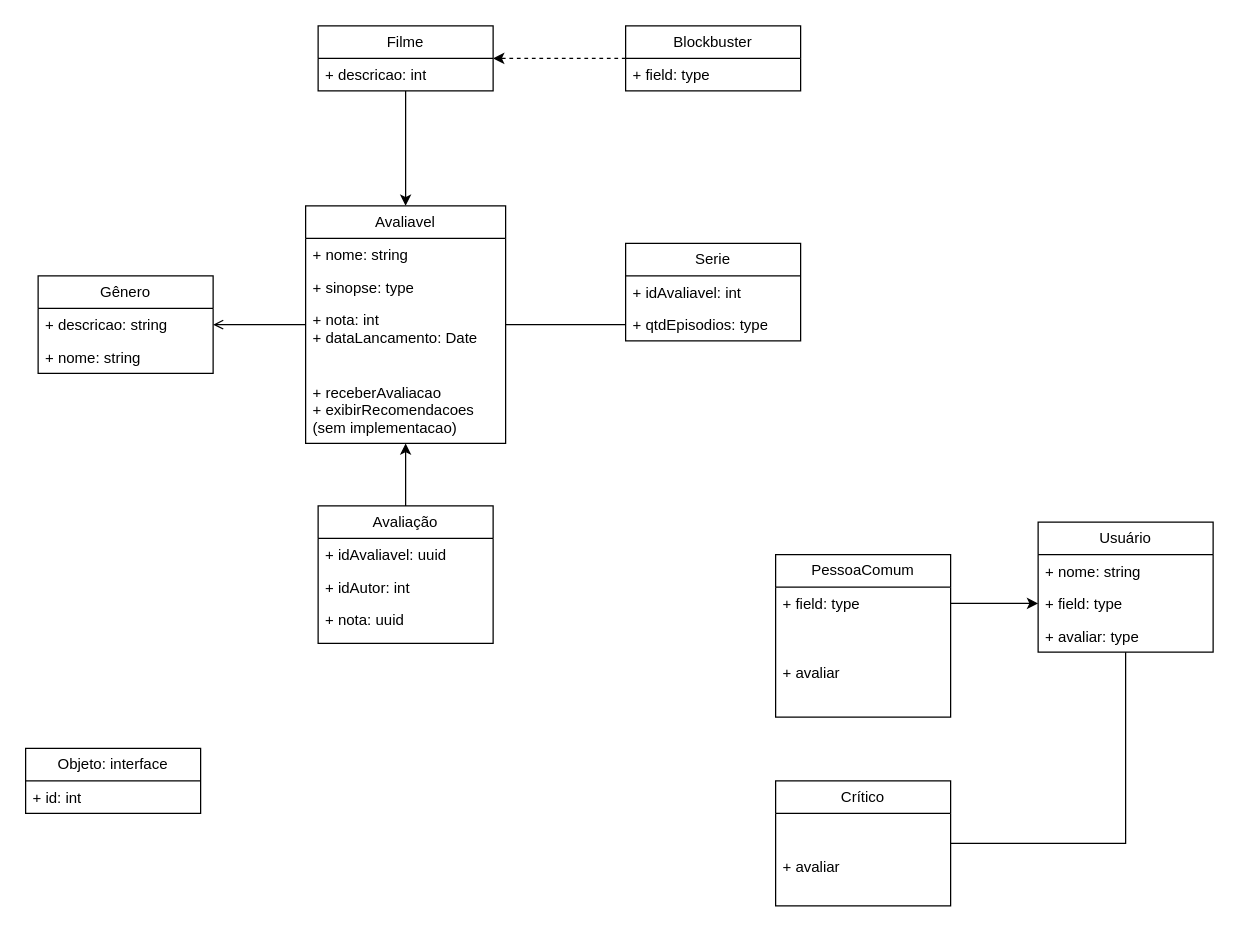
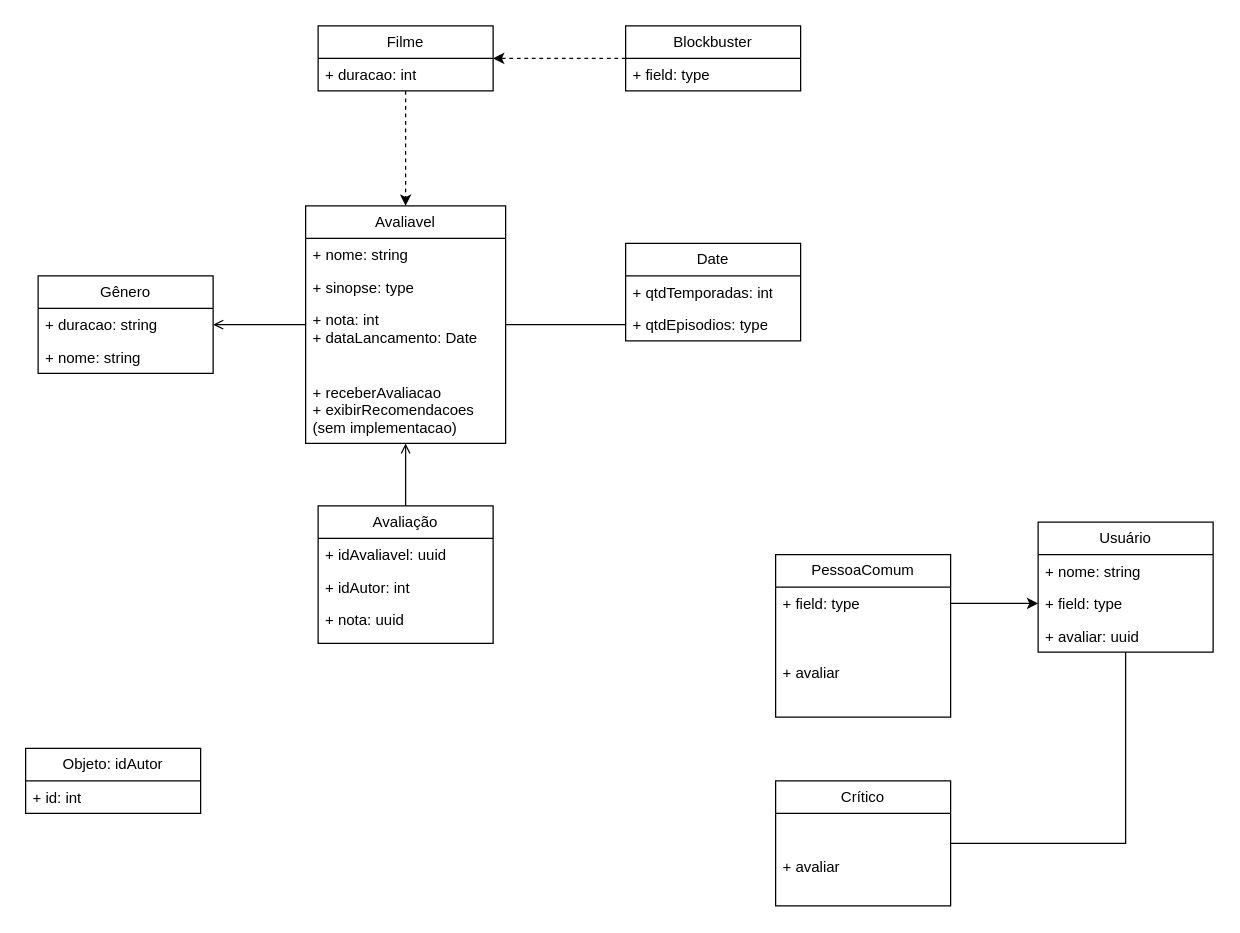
node "+ descricao: int": label "+ descricao: int" -> "+ duracao: int"
edge "Filme" -> "Avaliavel": style solid -> dashed
node "Serie": label "Serie" -> "Date"
node "+ idAvaliavel: int": label "+ idAvaliavel: int" -> "+ qtdTemporadas: int"
node "+ descricao: string": label "+ descricao: string" -> "+ duracao: string"
edge "Avaliação" -> "Avaliavel": arrowhead classic -> open
node "+ avaliar: type": label "+ avaliar: type" -> "+ avaliar: uuid"
node "Objeto: interface": label "Objeto: interface" -> "Objeto: idAutor"
